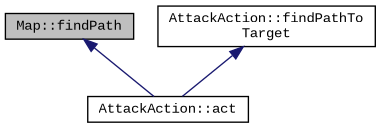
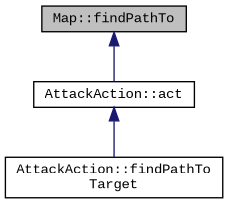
node "Map::findPath": label "Map::findPath" -> "Map::findPathTo"
edge "AttackAction::act" -> "AttackAction::findPathTo Target": reversed
